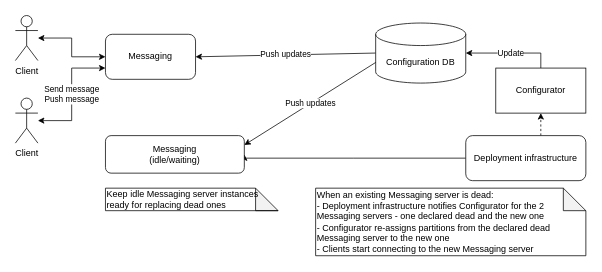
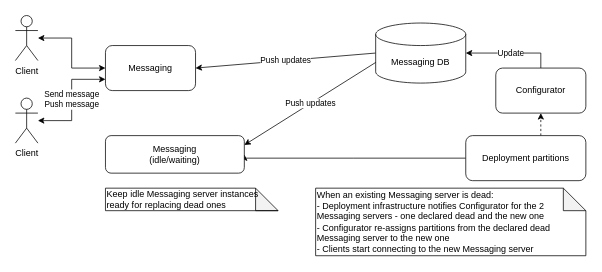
node "Messaging": moved (150, 57) -> (150, 68)
node "Configuration DB": label "Configuration DB" -> "Messaging DB"
node "Configurator": shape rectangle -> rounded rectangle
node "Deployment infrastructure": label "Deployment infrastructure" -> "Deployment partitions"
